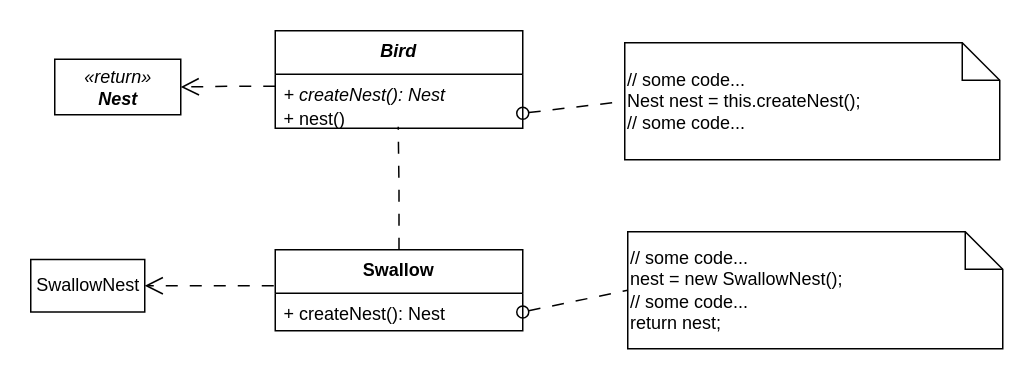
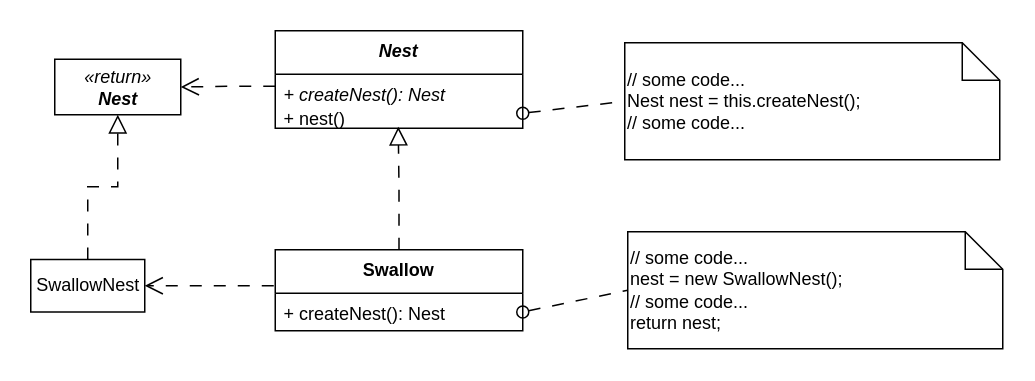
node "Bird": label "Bird" -> "Nest"
edge "+ nest()" -- "Swallow": arrowhead none -> block
edge "SwallowNest" -> "«return» Nest": added
